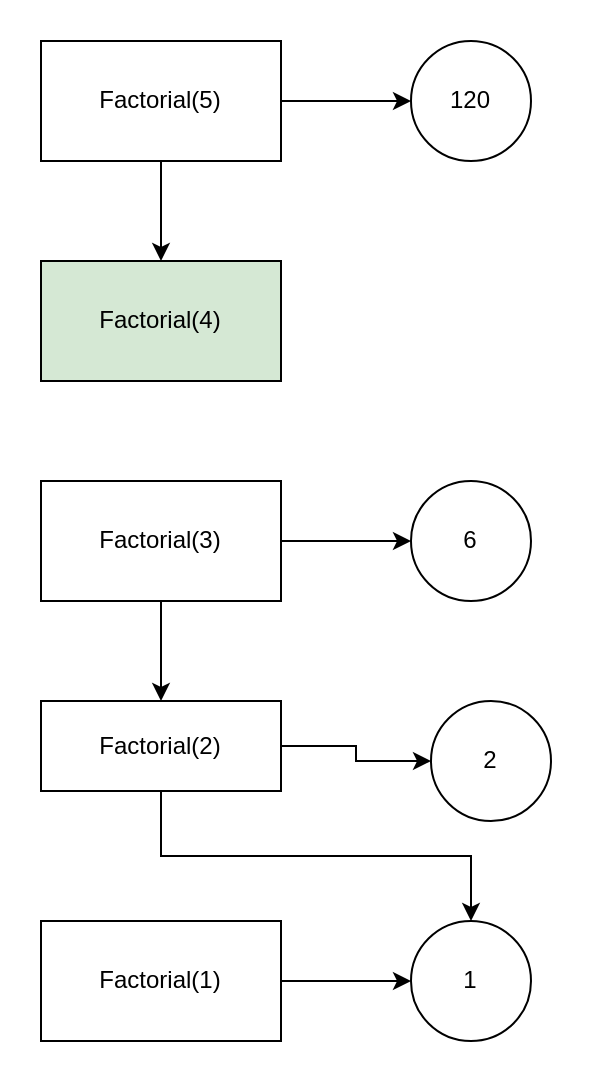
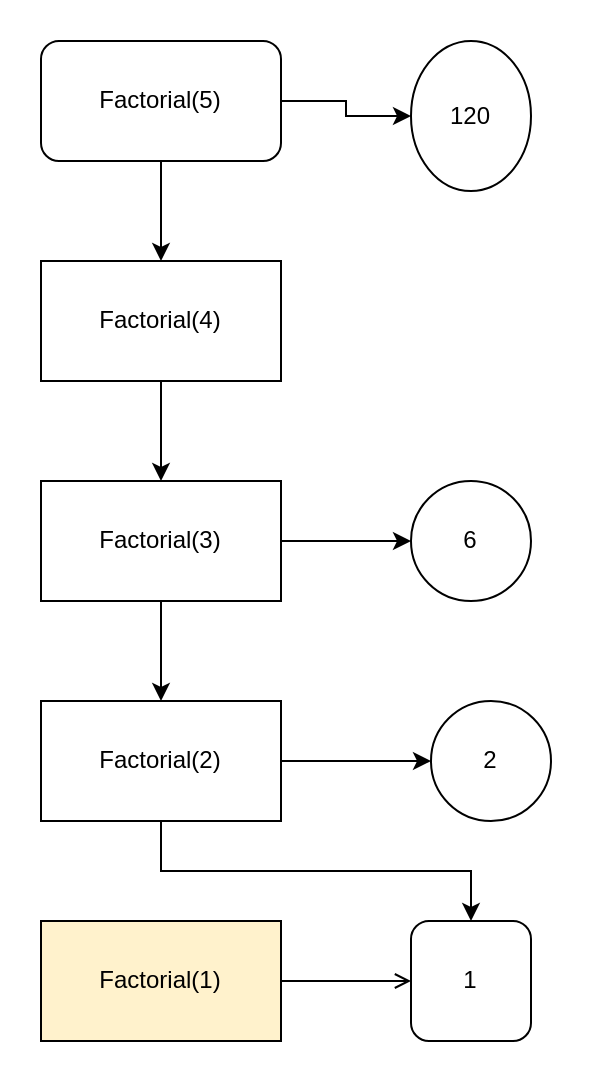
node "Factorial(5)": shape rectangle -> rounded rectangle
node "120": size 120x120 -> 120x150
node "Factorial(4)": fillcolor #d5e8d4 -> #ffffff
edge "Factorial(4)" -> "Factorial(3)": added
node "Factorial(2)": size 240x90 -> 240x120
node "Factorial(1)": fillcolor #ffffff -> #fff2cc
edge "Factorial(1)" -> "1": arrowhead classic -> open
node "1": shape ellipse -> rounded rectangle
